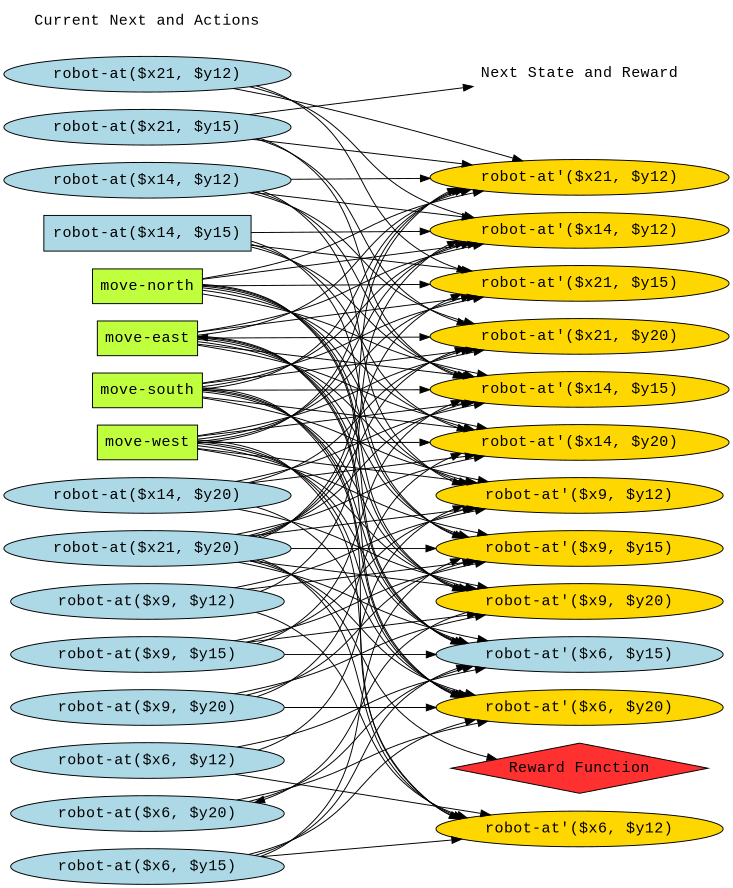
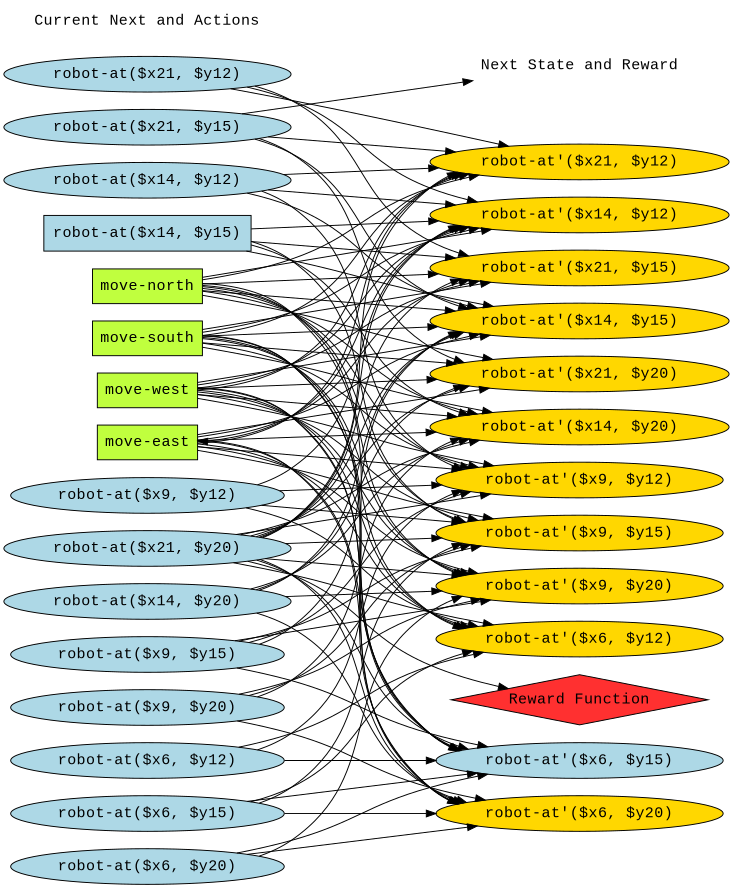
edge "robot-at($x14, $y12)" -> "robot-at'($x21, $y20)": now "move-north" -> "robot-at'($x21, $y20)"
edge "robot-at($x21, $y20)" -> "robot-at'($x14, $y12)": added
edge "move-east" -> "robot-at'($x6, $y12)": added
edge "robot-at'($x9, $y20)" -> "robot-at($x6, $y20)": reversed
